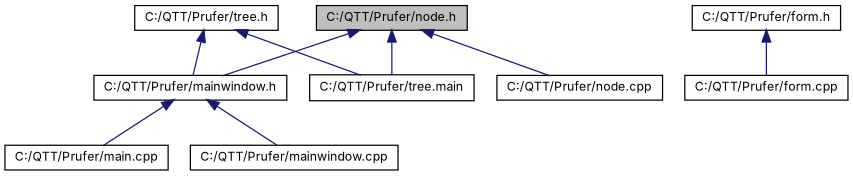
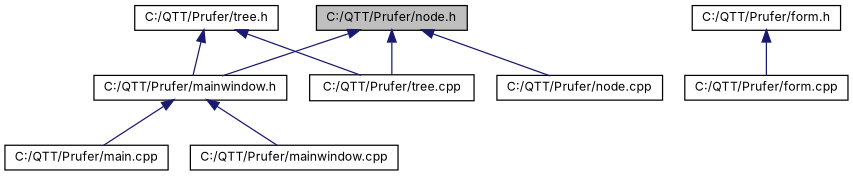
node "C:/QTT/Prufer/tree.main": label "C:/QTT/Prufer/tree.main" -> "C:/QTT/Prufer/tree.cpp"
